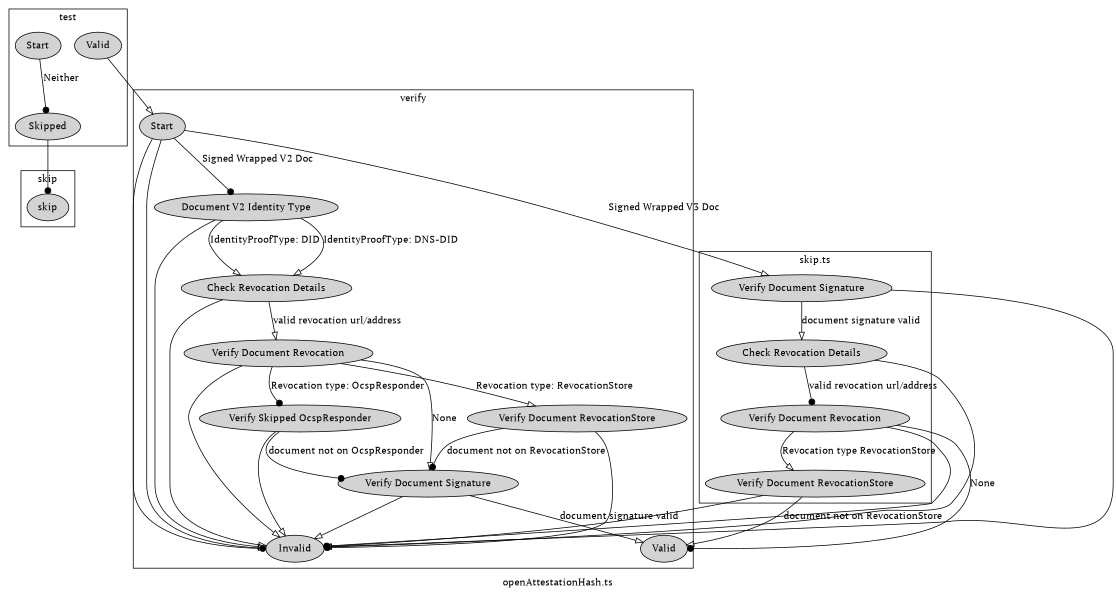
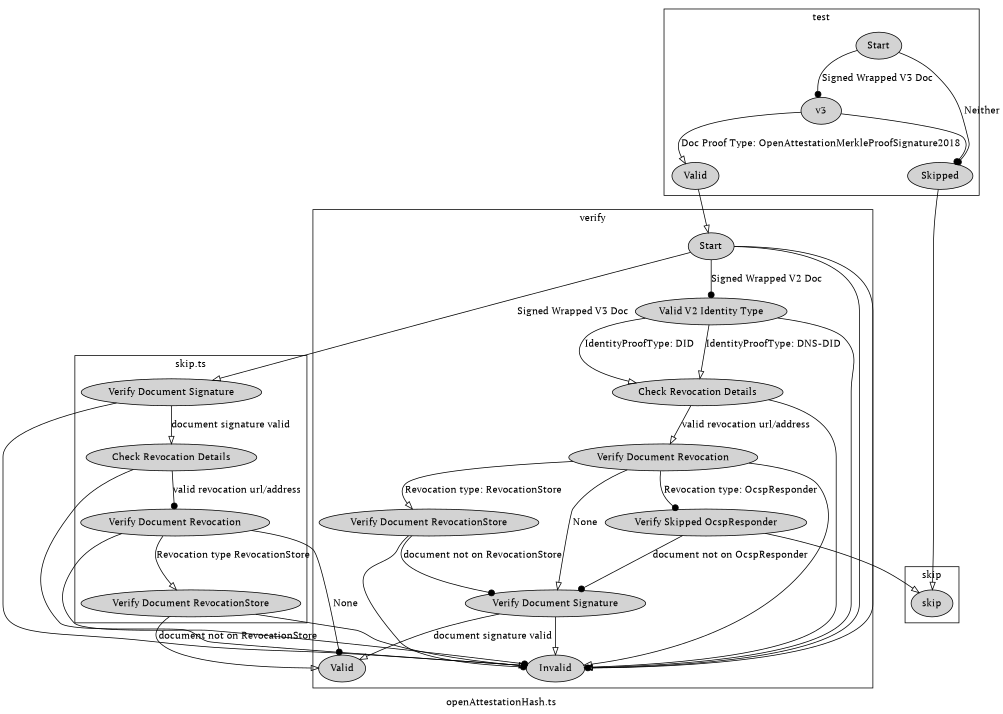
node "v3": added
edge "Skipped" -> "skip": arrowhead dot -> onormal
node "Document V2 Identity Type": label "Document V2 Identity Type" -> "Valid V2 Identity Type"
edge "Verify Skipped OcspResponder" -> "Invalid": now "Verify Skipped OcspResponder" -> "skip"
